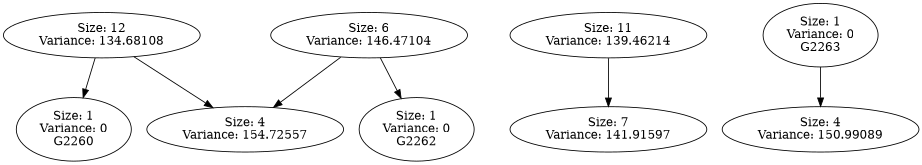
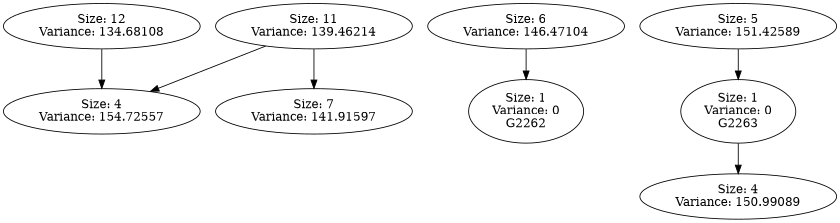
node "Size: 5 Variance: 151.42589": added
edge "Size: 6 Variance: 146.47104" -> "Size: 4 Variance: 154.72557": now "Size: 11 Variance: 139.46214" -> "Size: 4 Variance: 154.72557"
node "Size: 1 Variance: 0 G2260": removed
